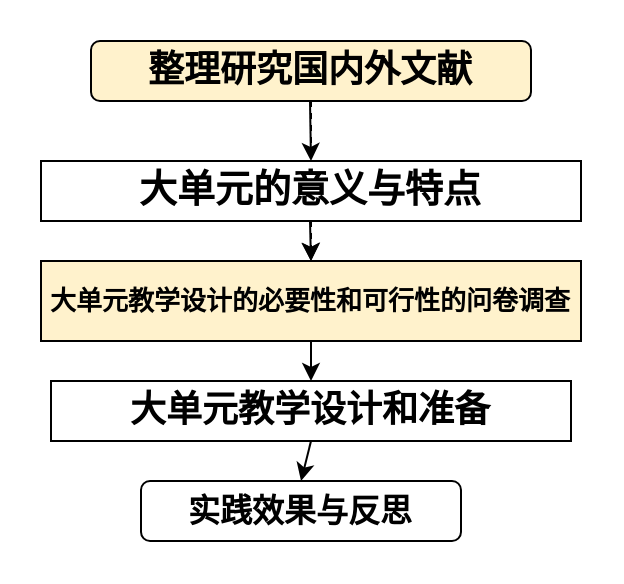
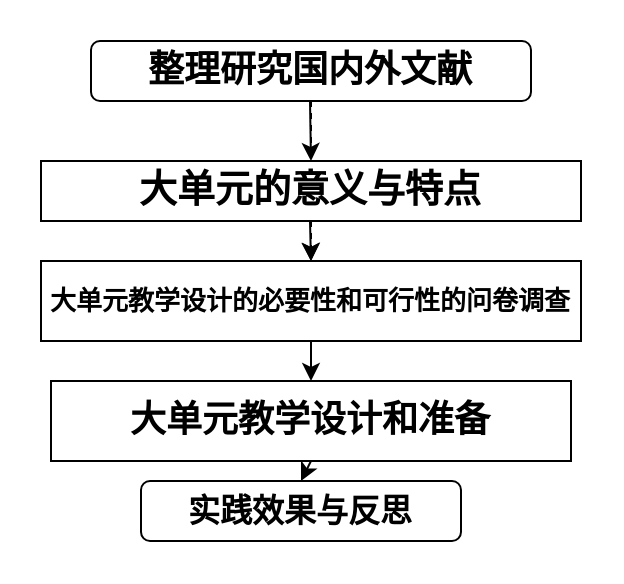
node "整理研究国内外文献": fillcolor #fff2cc -> #ffffff
node "大单元教学设计的必要性和可行性的问卷调查": fillcolor #fff2cc -> #ffffff
node "大单元教学设计和准备": size 520x60 -> 520x80
